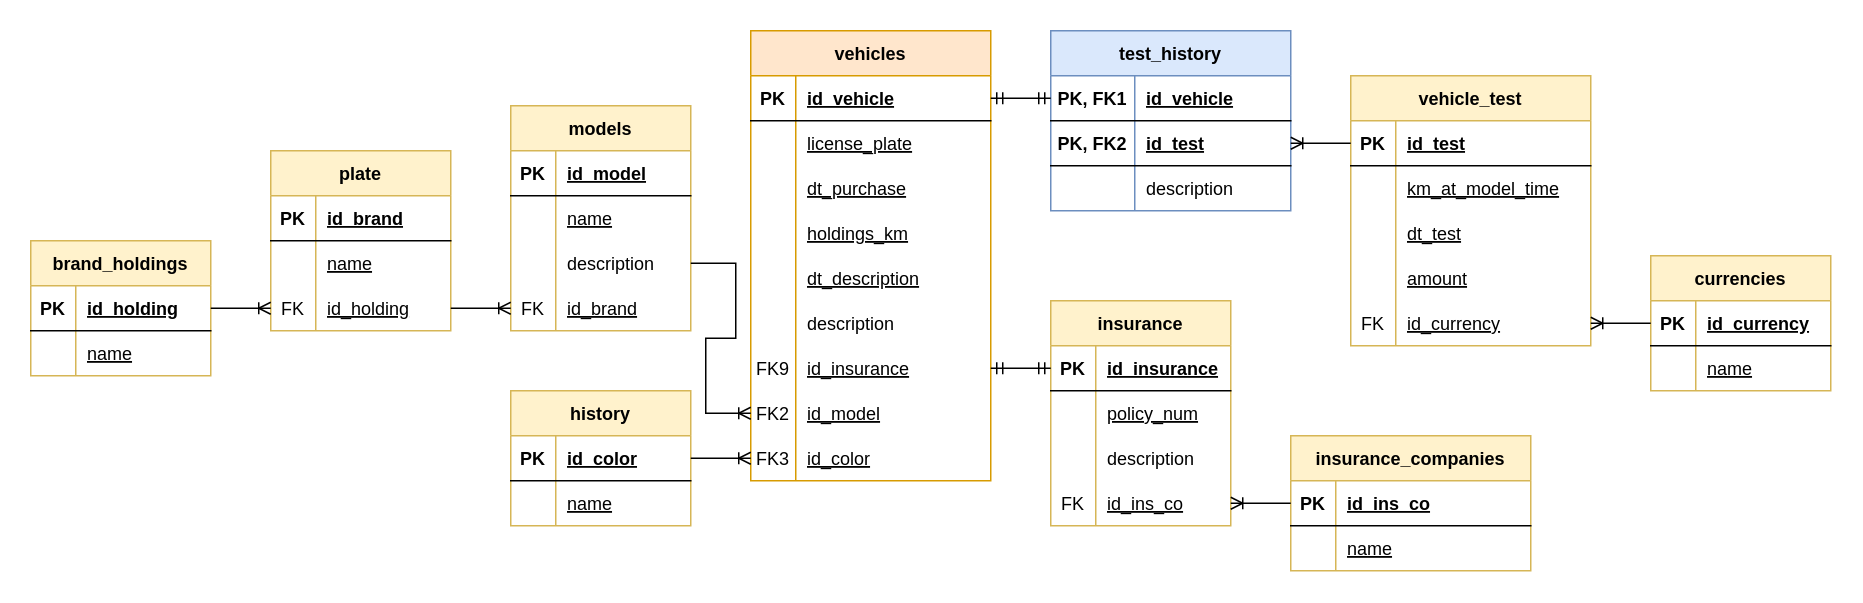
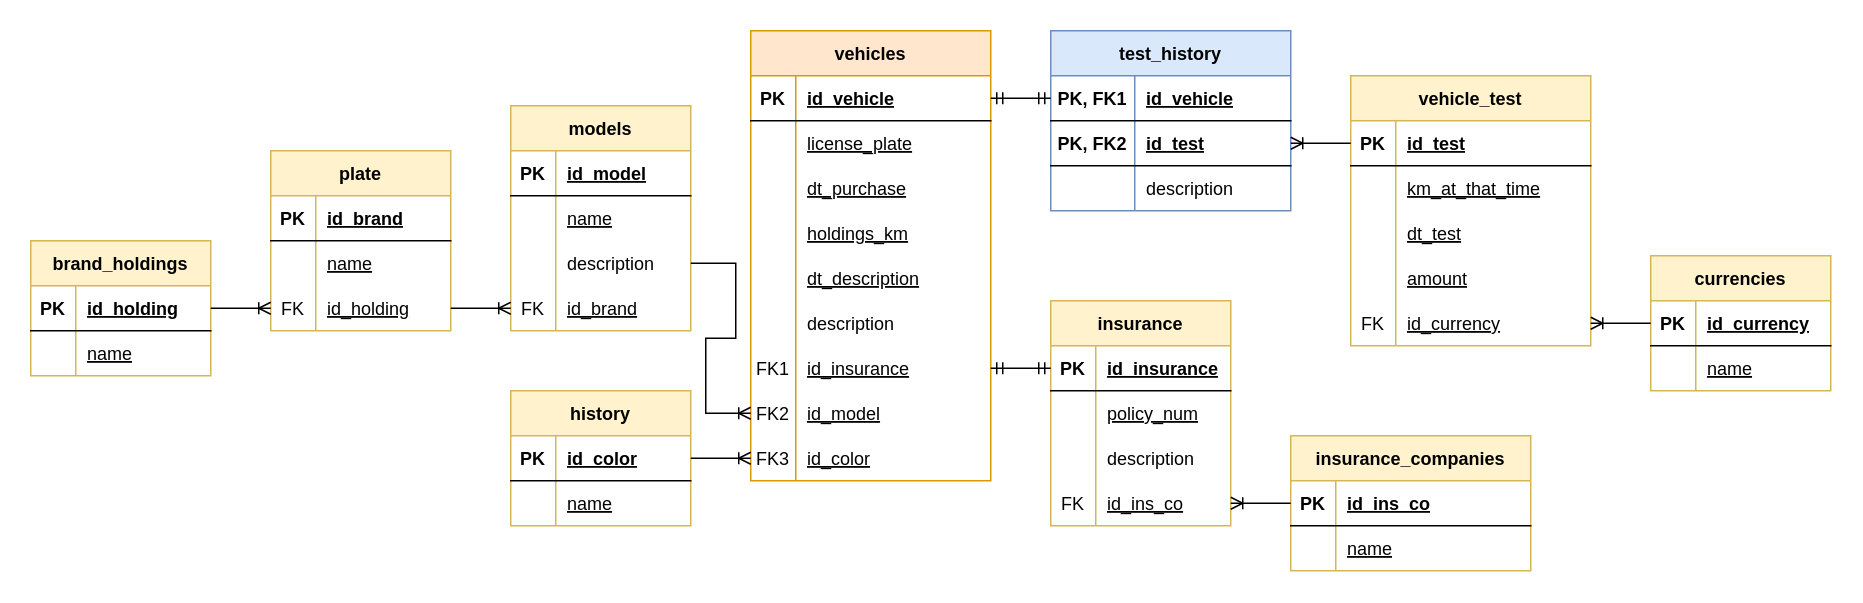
node "km_at_model_time": label "km_at_model_time" -> "km_at_that_time"
node "FK9": label "FK9" -> "FK1"
